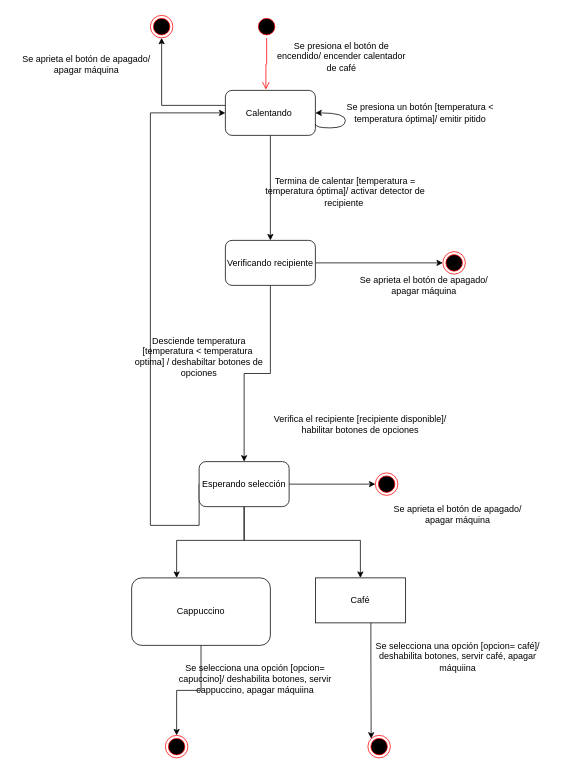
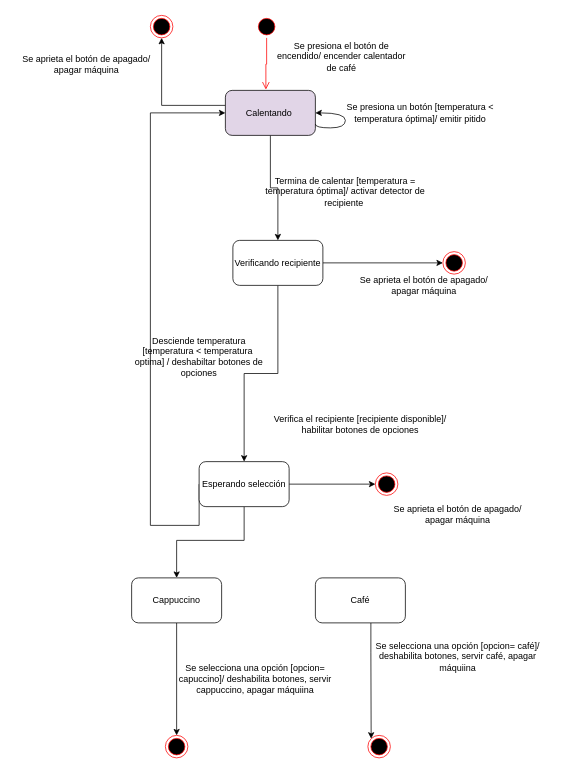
node "Calentando": fillcolor #ffffff -> #e1d5e7
node "Verificando recipiente": moved (270, 263) -> (278, 263)
edge "Esperando selección" -> "Café": removed
node "Café": shape rectangle -> rounded rectangle
node "Cappuccino": size 139x68 -> 90x45
